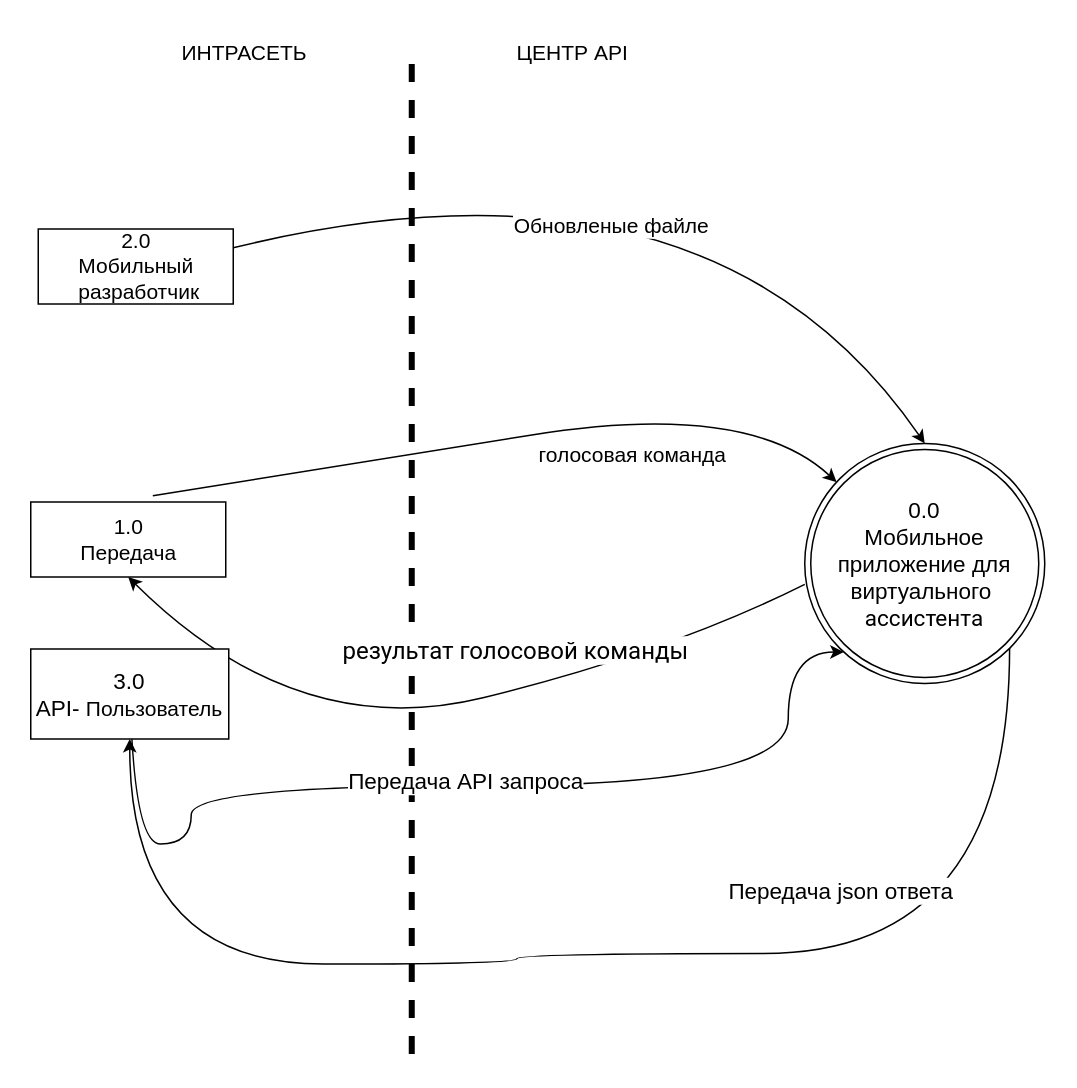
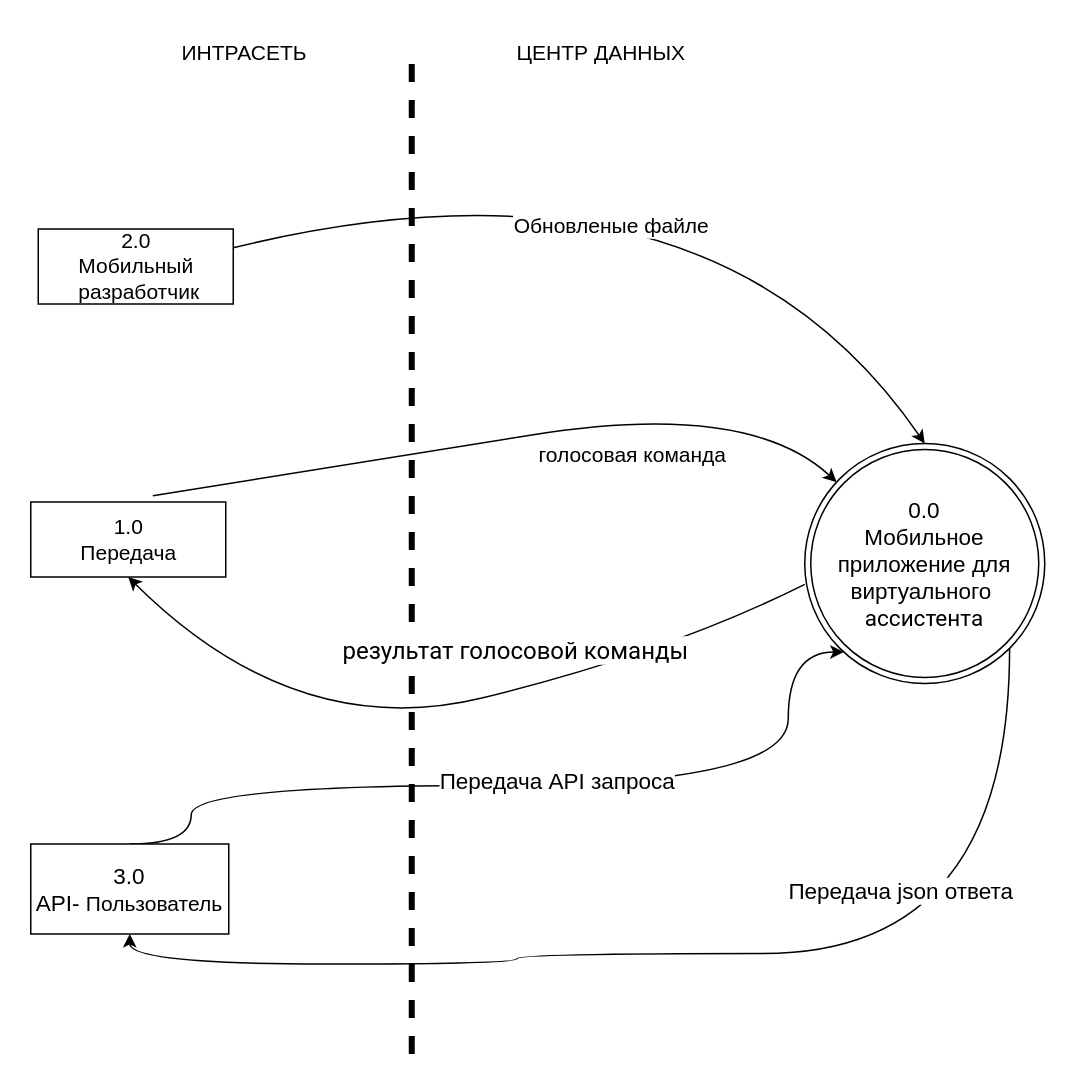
node "ИНТРАСЕТЬ ЦЕНТР АPI": label "ИНТРАСЕТЬ ЦЕНТР АPI" -> "ИНТРАСЕТЬ ЦЕНТР ДАННЫХ"
node "3.0 API- Пользователь": moved (130, 694) -> (130, 889)
